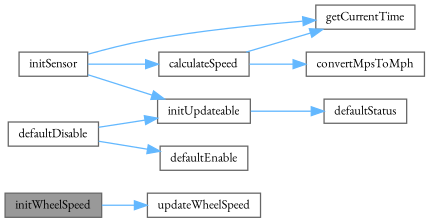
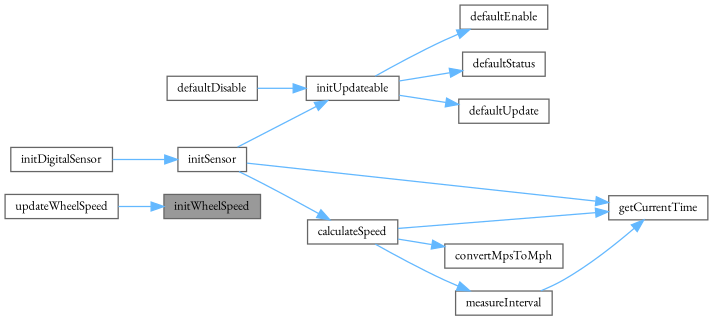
node "defaultUpdate": added
edge "defaultDisable" -> "defaultEnable": now "initUpdateable" -> "defaultEnable"
node "initDigitalSensor": added
edge "initWheelSpeed" -> "updateWheelSpeed": reversed
node "measureInterval": added
